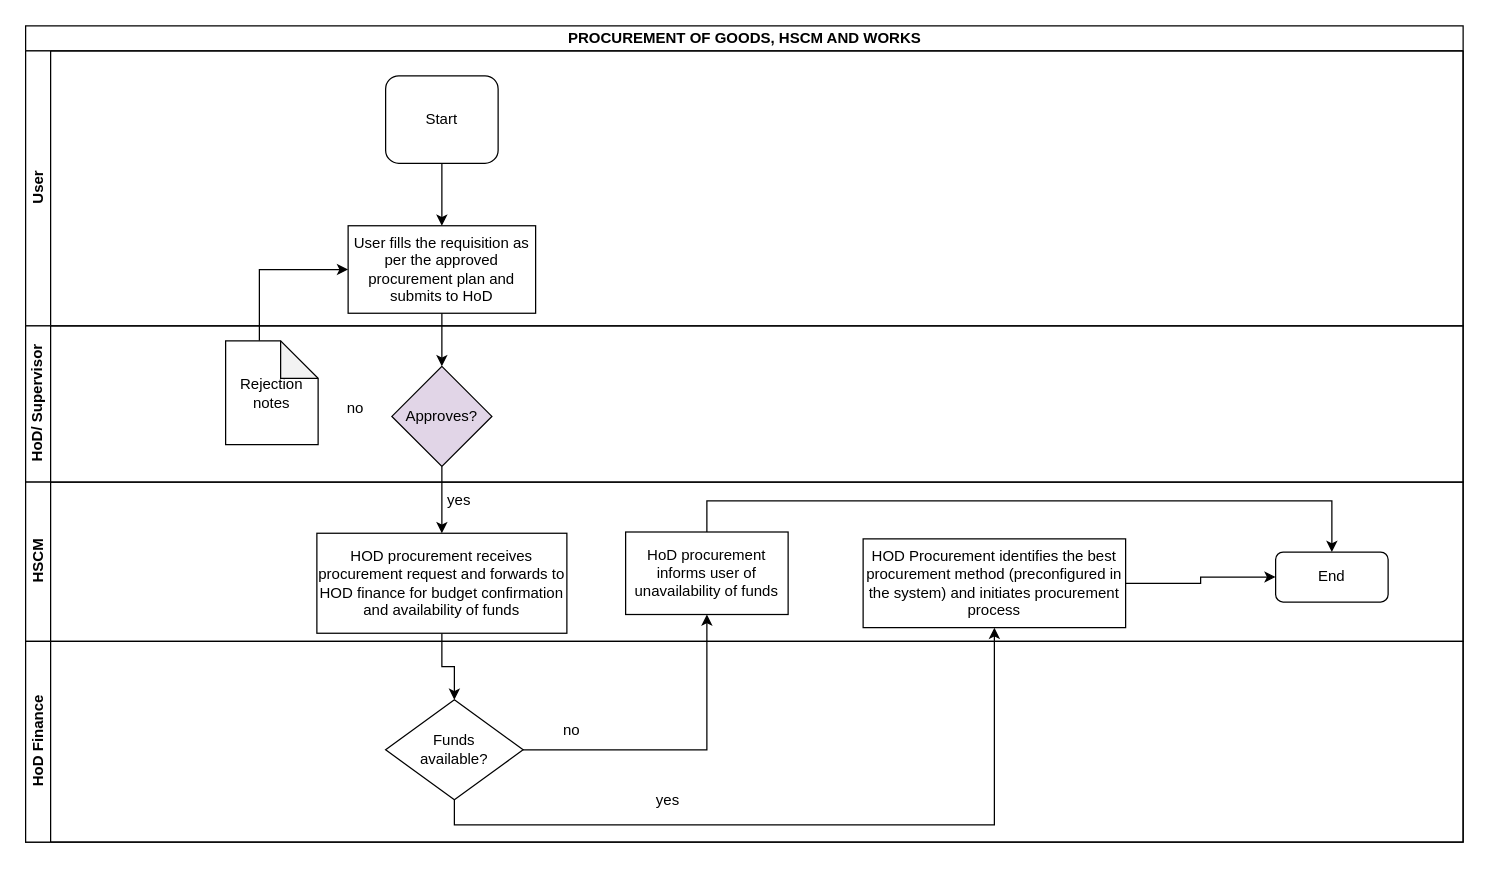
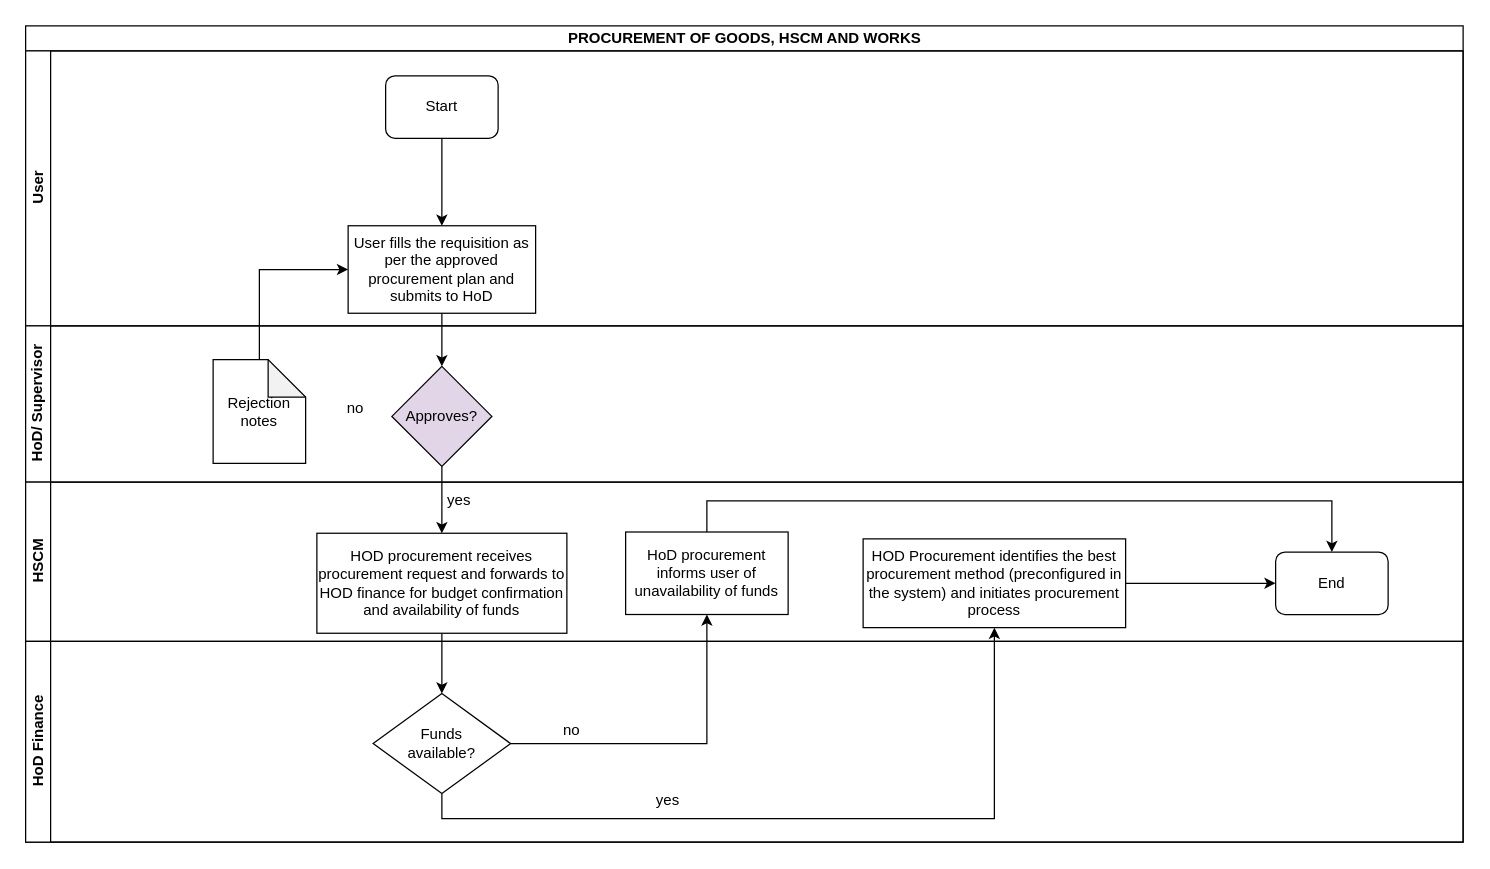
node "Start": size 113x88 -> 113x63
node "Rejection notes": moved (272, 393) -> (259, 411)
node "End": size 113x50 -> 113x63
node "Funds available?": moved (454, 750) -> (442, 743)
